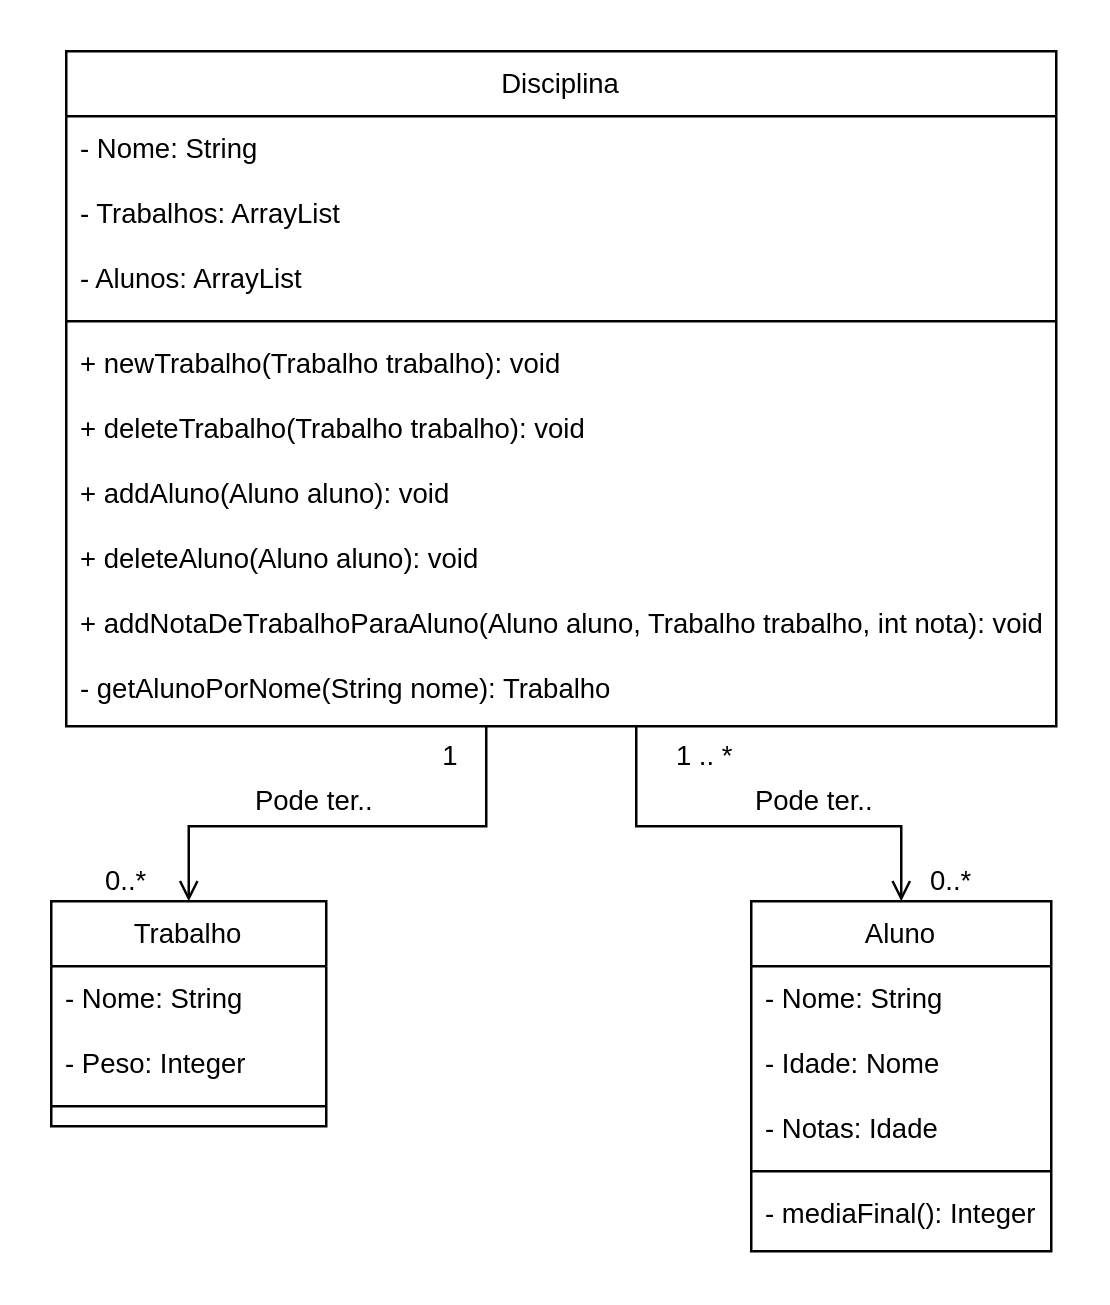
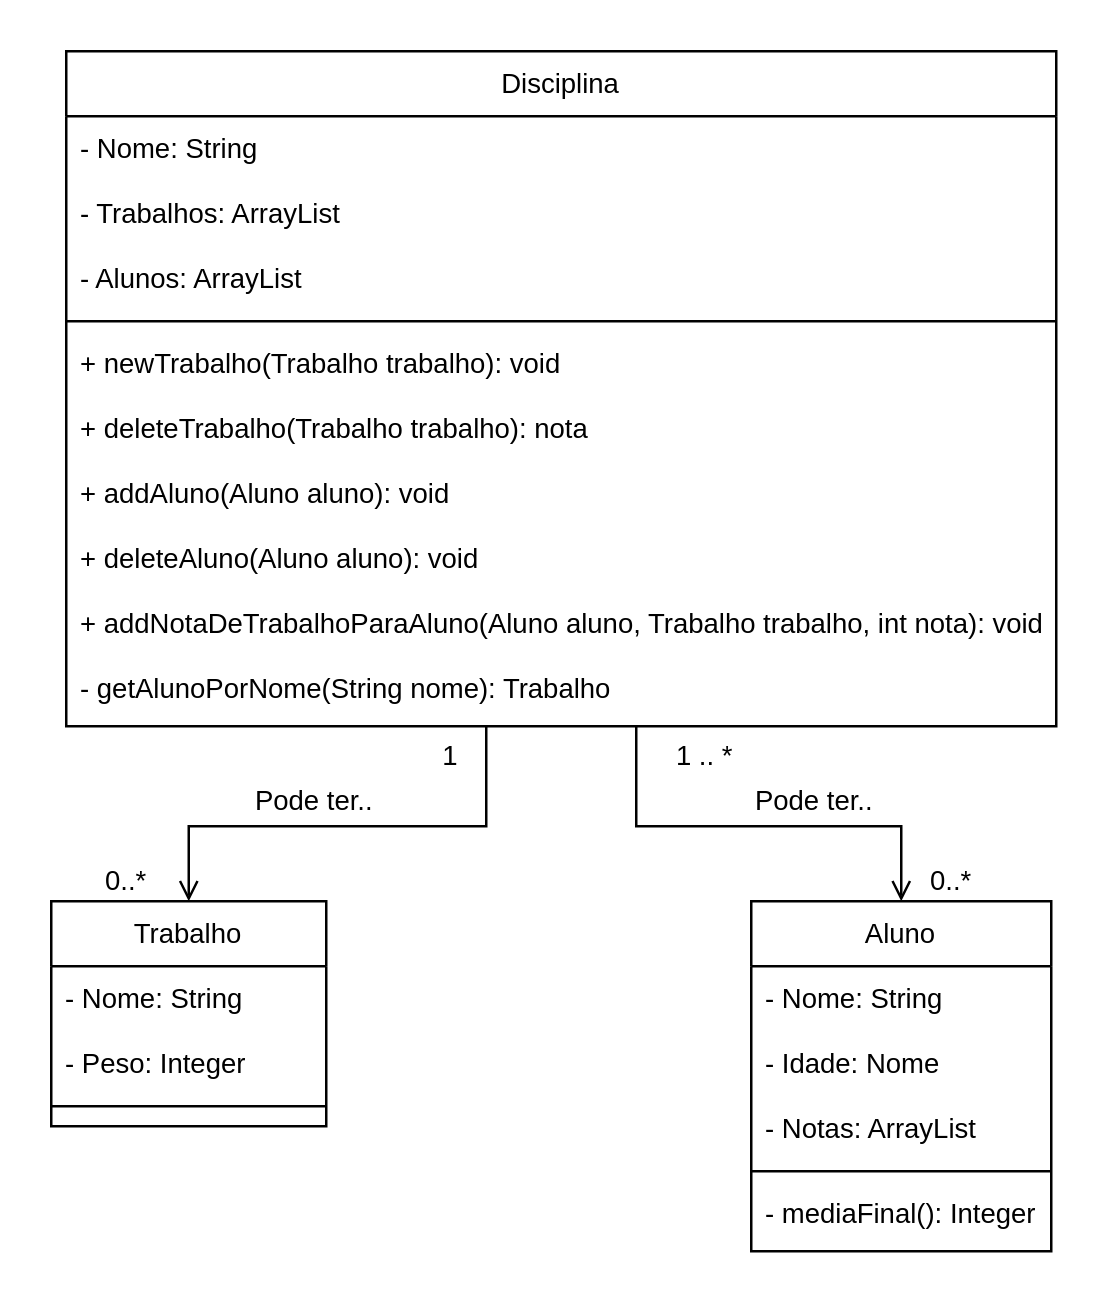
node "+ deleteTrabalho(Trabalho trabalho): void": label "+ deleteTrabalho(Trabalho trabalho): void" -> "+ deleteTrabalho(Trabalho trabalho): nota"
node "- Notas: Idade": label "- Notas: Idade" -> "- Notas: ArrayList"
